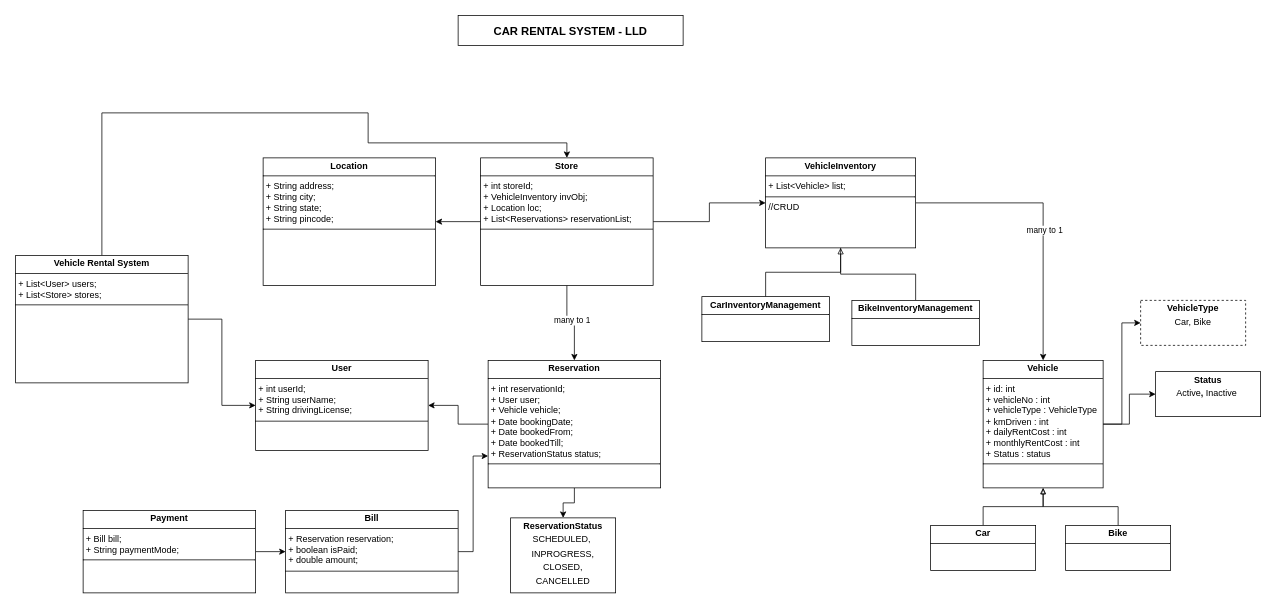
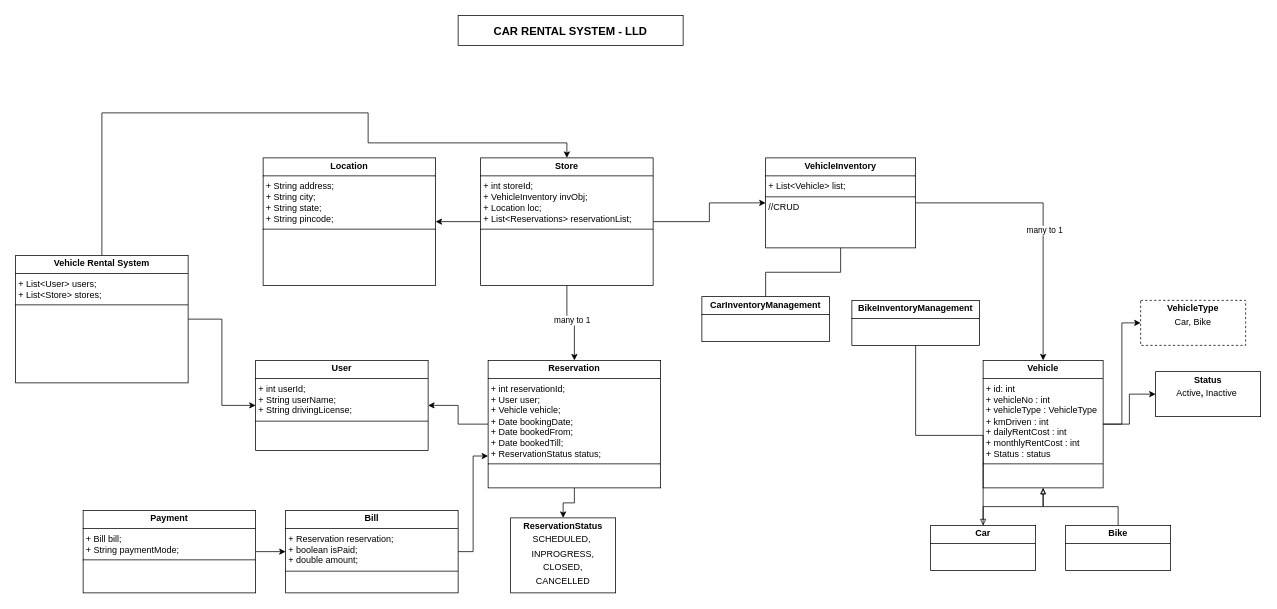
edge "BikeInventoryManagement" -> "VehicleInventory + List<Vehicle> list; //CRUD": now "BikeInventoryManagement" -> "Car"
